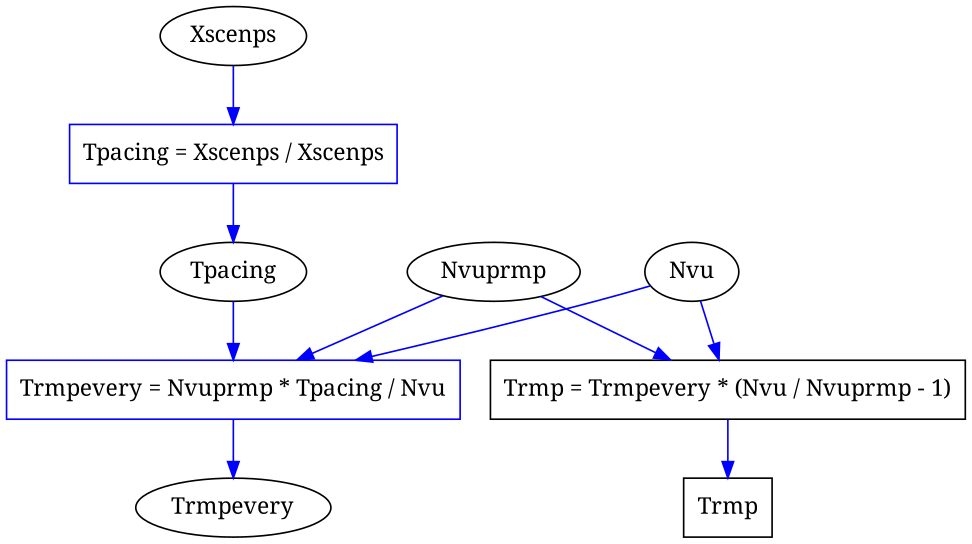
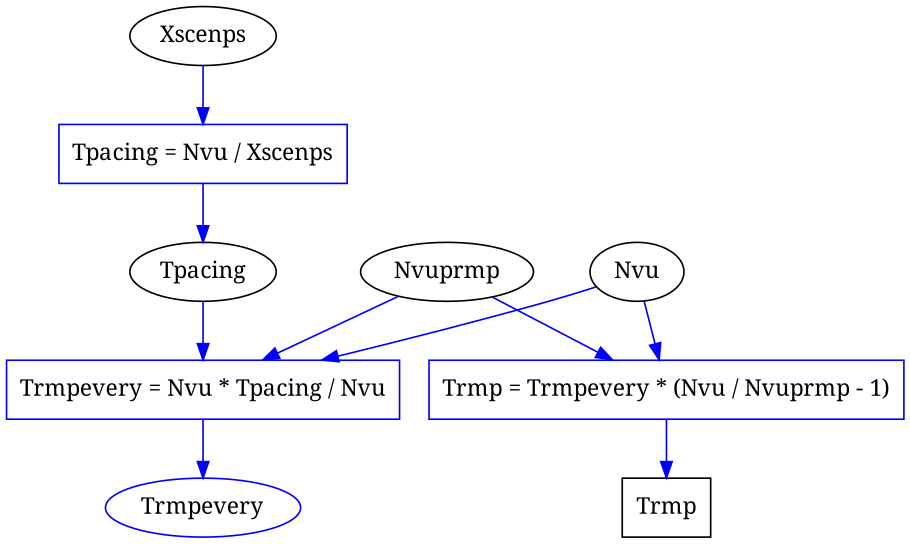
node "Tpacing = Xscenps / Xscenps": label "Tpacing = Xscenps / Xscenps" -> "Tpacing = Nvu / Xscenps"
node "Trmpevery = Nvuprmp * Tpacing / Nvu": label "Trmpevery = Nvuprmp * Tpacing / Nvu" -> "Trmpevery = Nvu * Tpacing / Nvu"
node "Trmp = Trmpevery * (Nvu / Nvuprmp - 1)": color black -> blue
node "Trmpevery": color black -> blue
